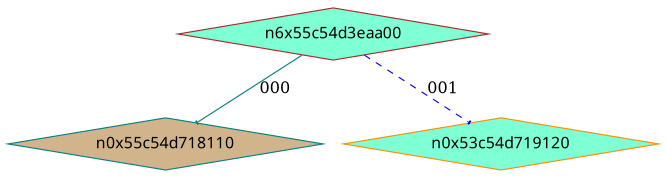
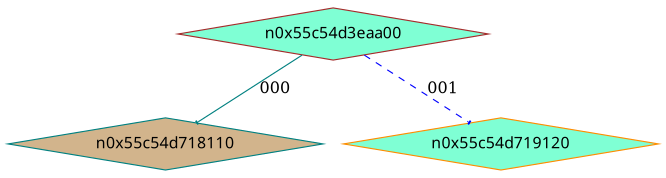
node "n6x55c54d3eaa00": label "n6x55c54d3eaa00" -> "n0x55c54d3eaa00"
node "n0x53c54d719120": label "n0x53c54d719120" -> "n0x55c54d719120"
